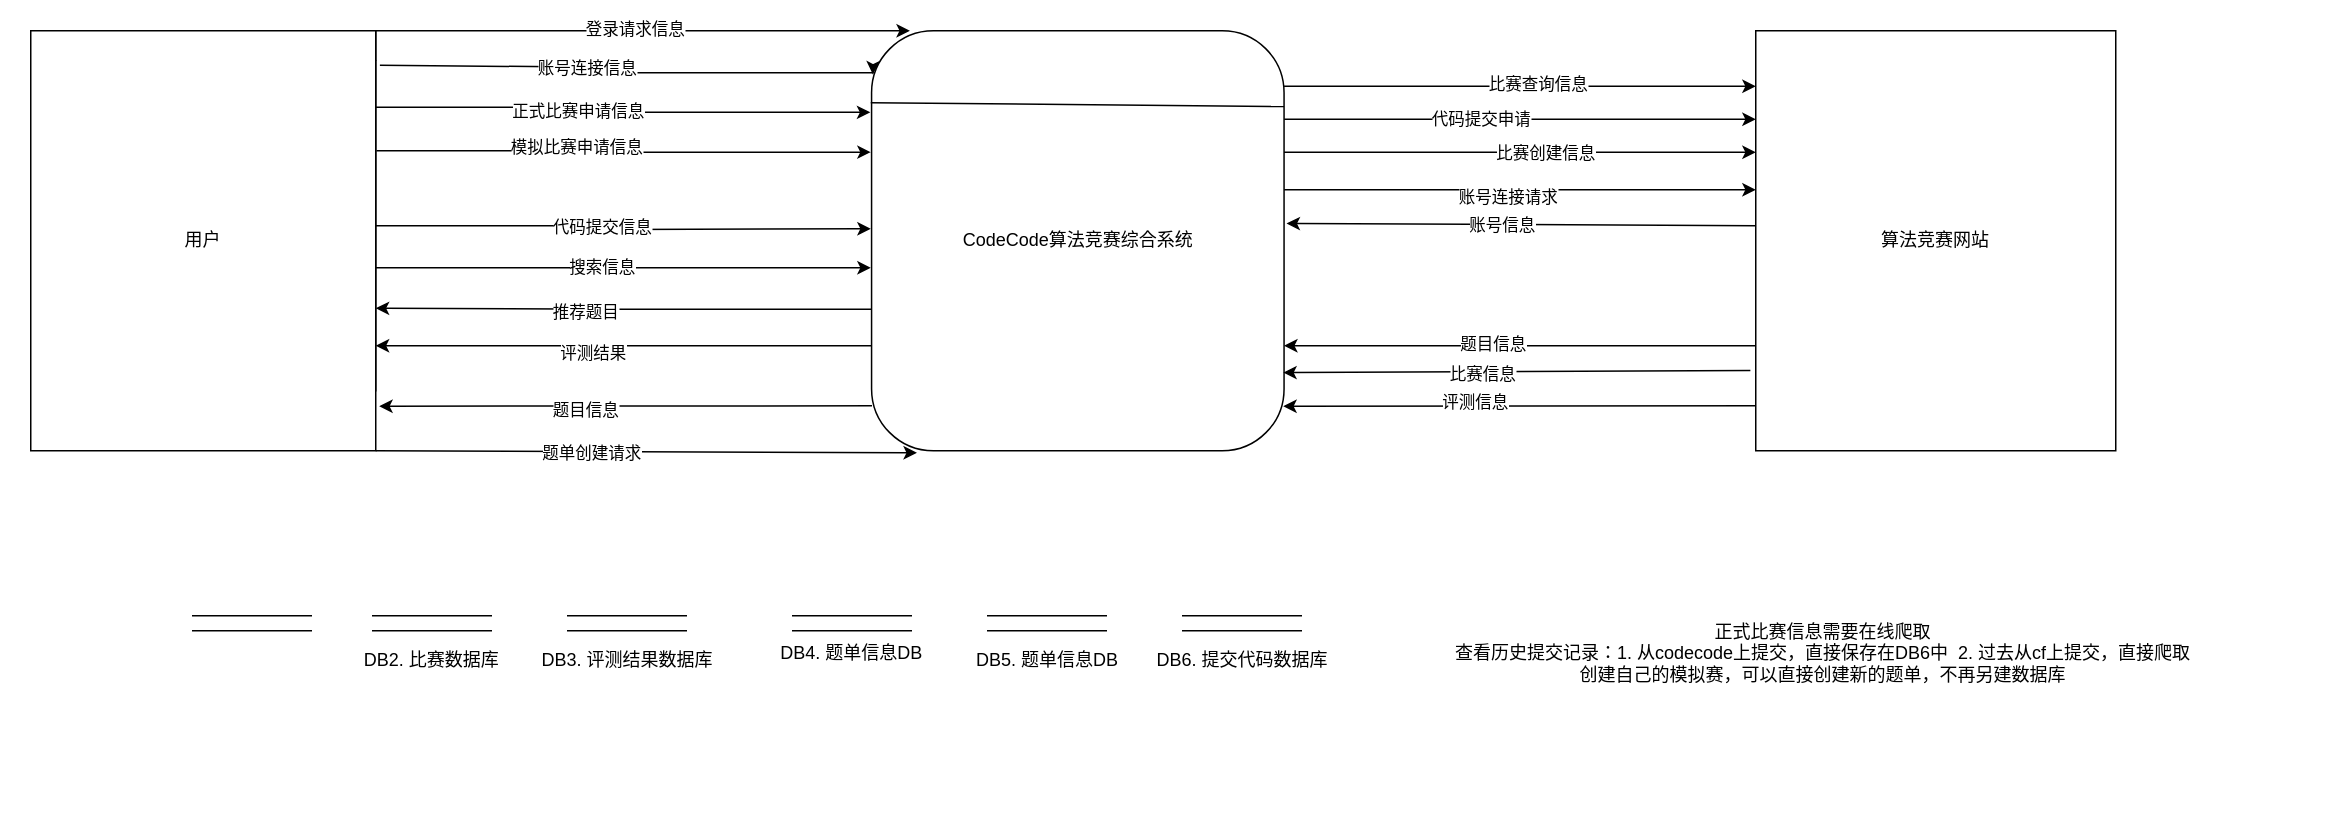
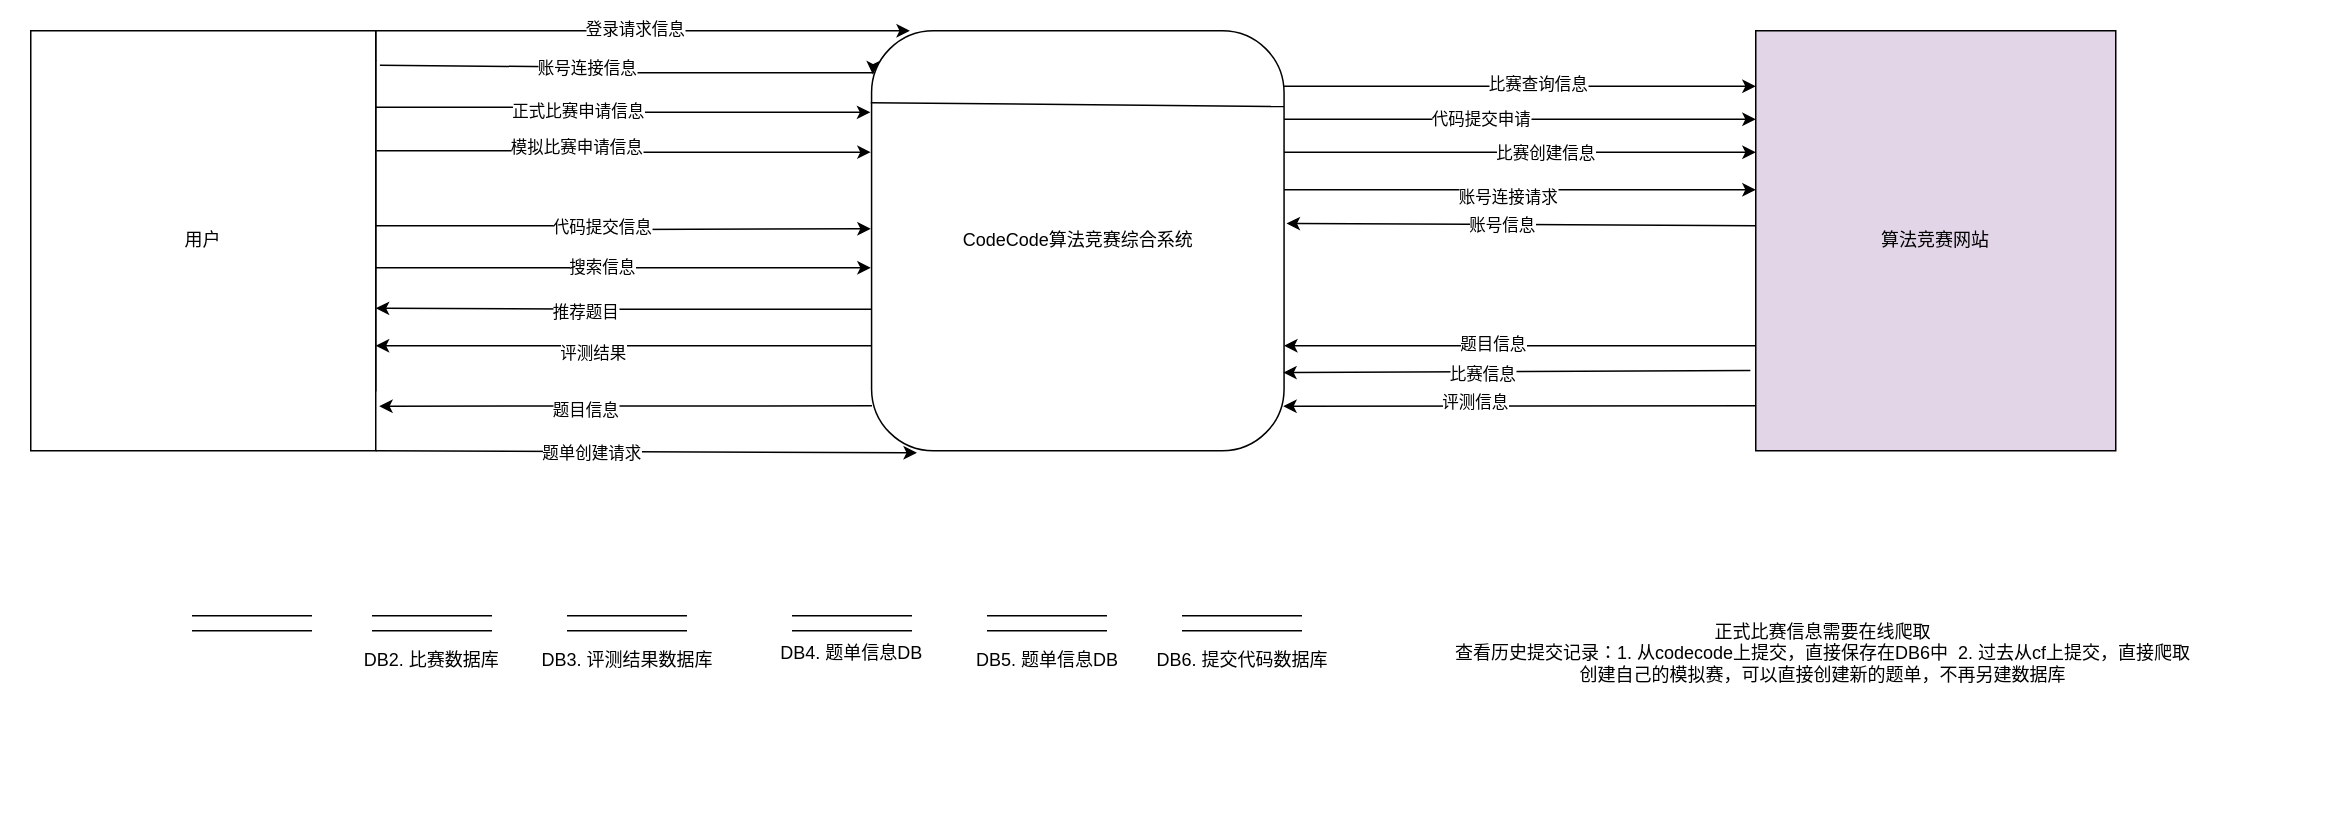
node "算法竞赛网站": fillcolor #ffffff -> #e1d5e7
